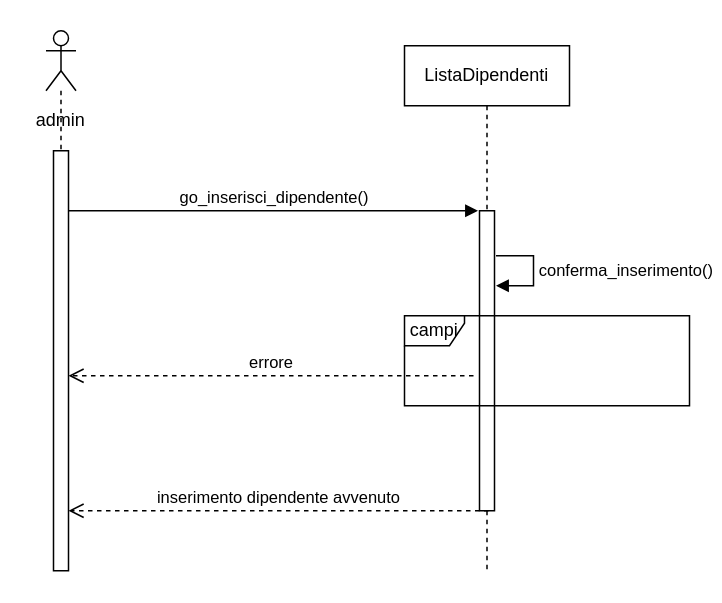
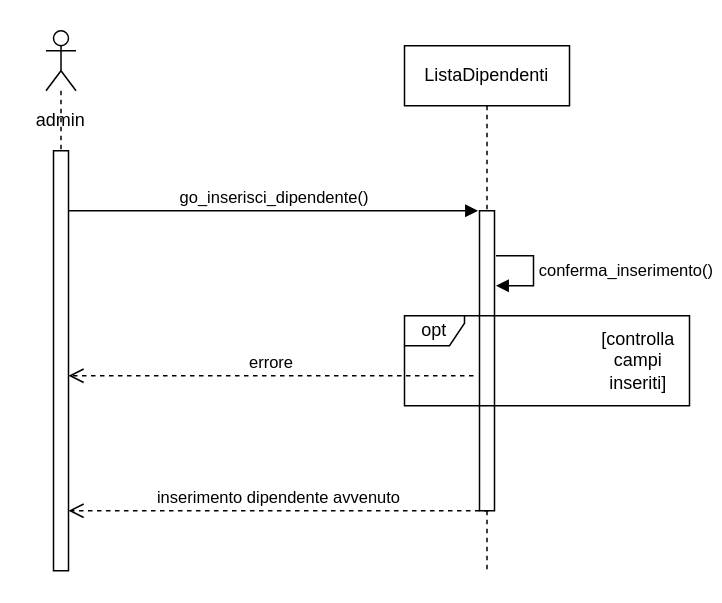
node "campi": label "campi" -> "opt"
node "[controlla campi inseriti]": added
